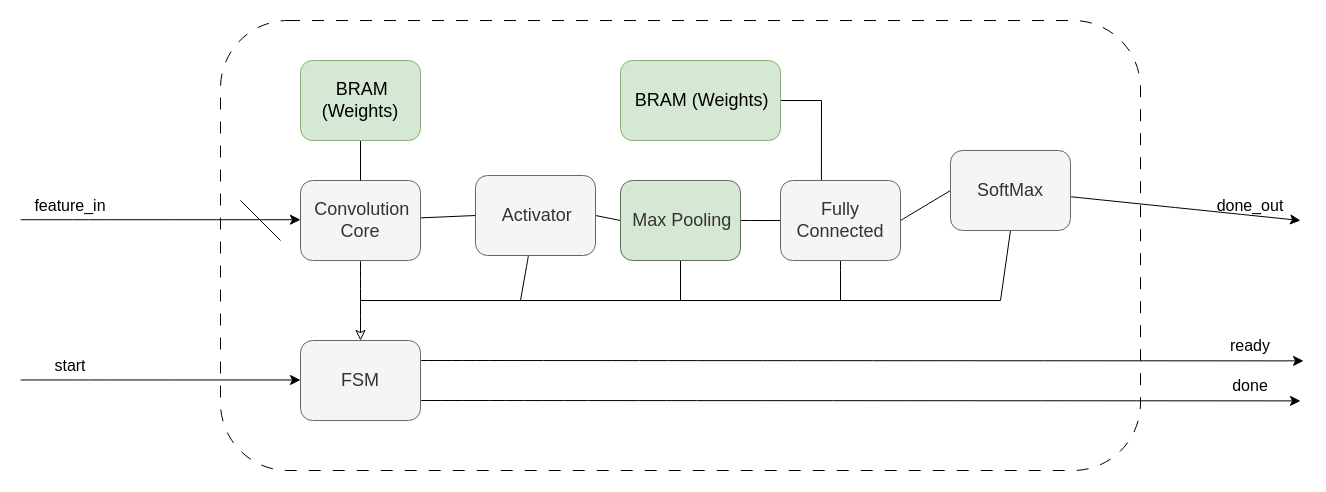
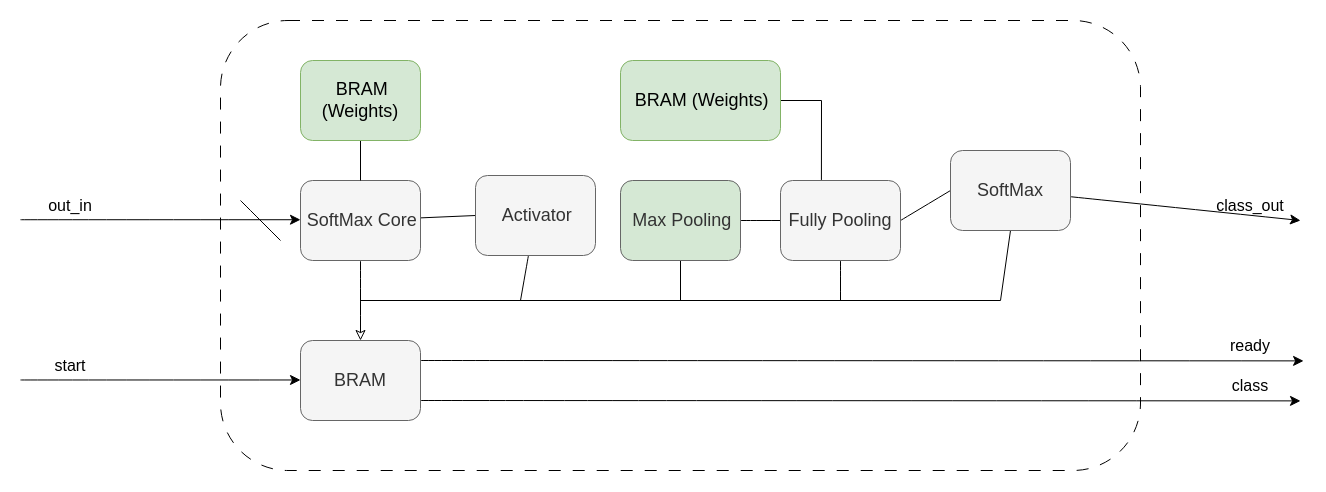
node "feature_in": label "feature_in" -> "out_in"
node "done_out": label "done_out" -> "class_out"
edge "Activator" -- "Max Pooling": removed
node "Convolution Core": label "Convolution Core" -> "SoftMax Core"
node "Fully Connected": label "Fully Connected" -> "Fully Pooling"
node "FSM": label "FSM" -> "BRAM"
node "done": label "done" -> "class"
